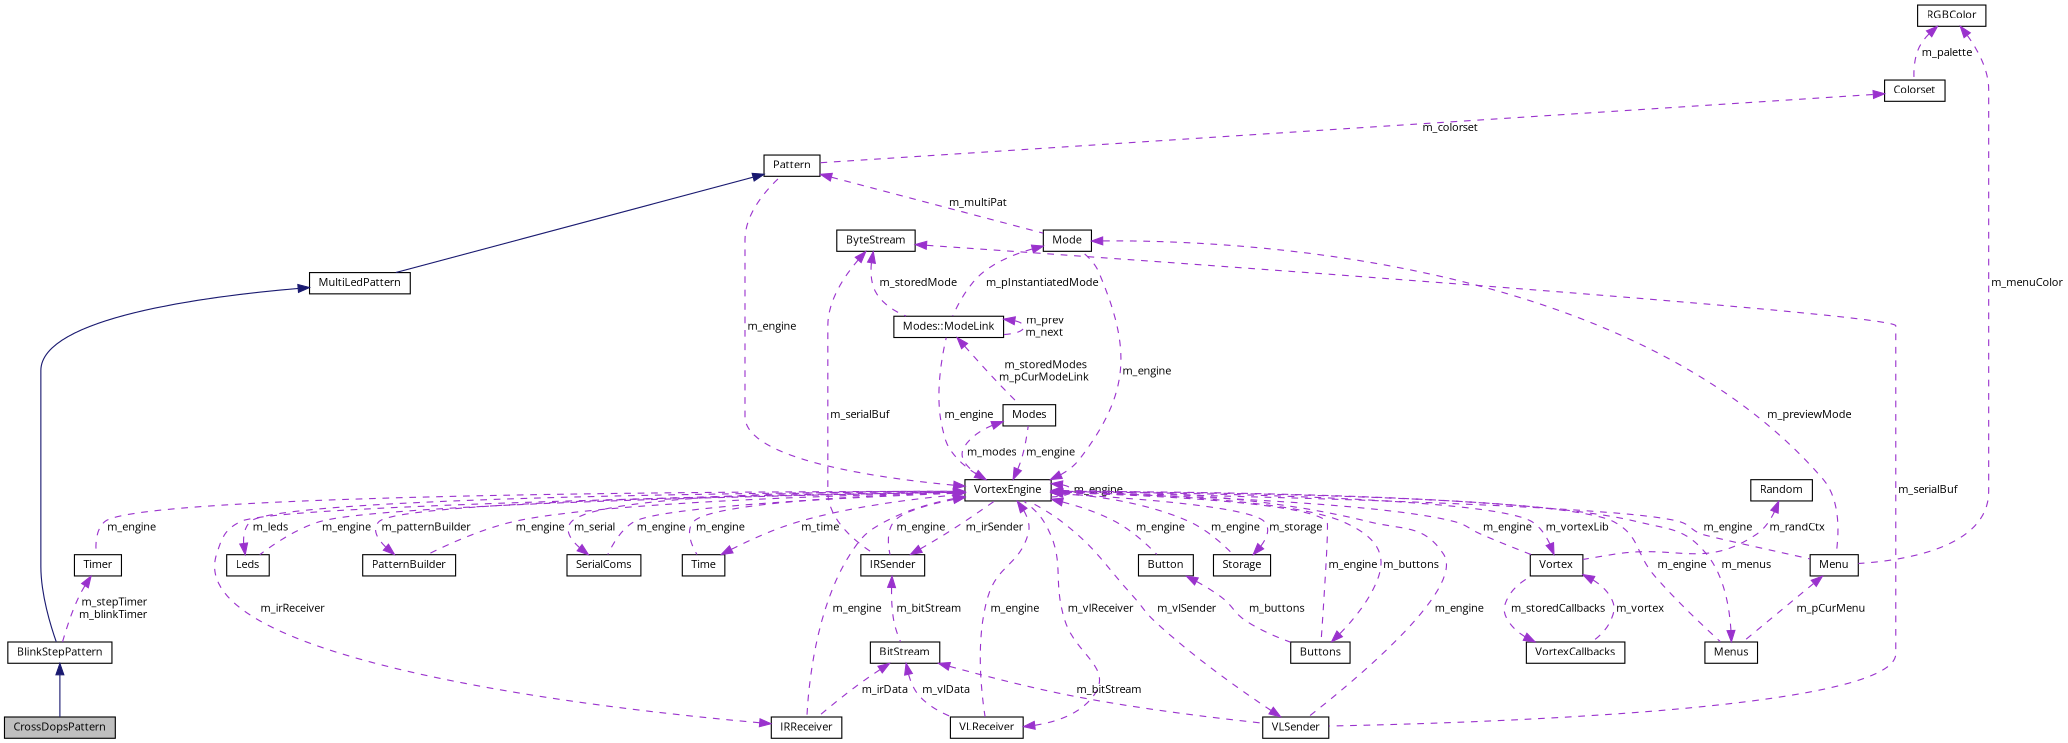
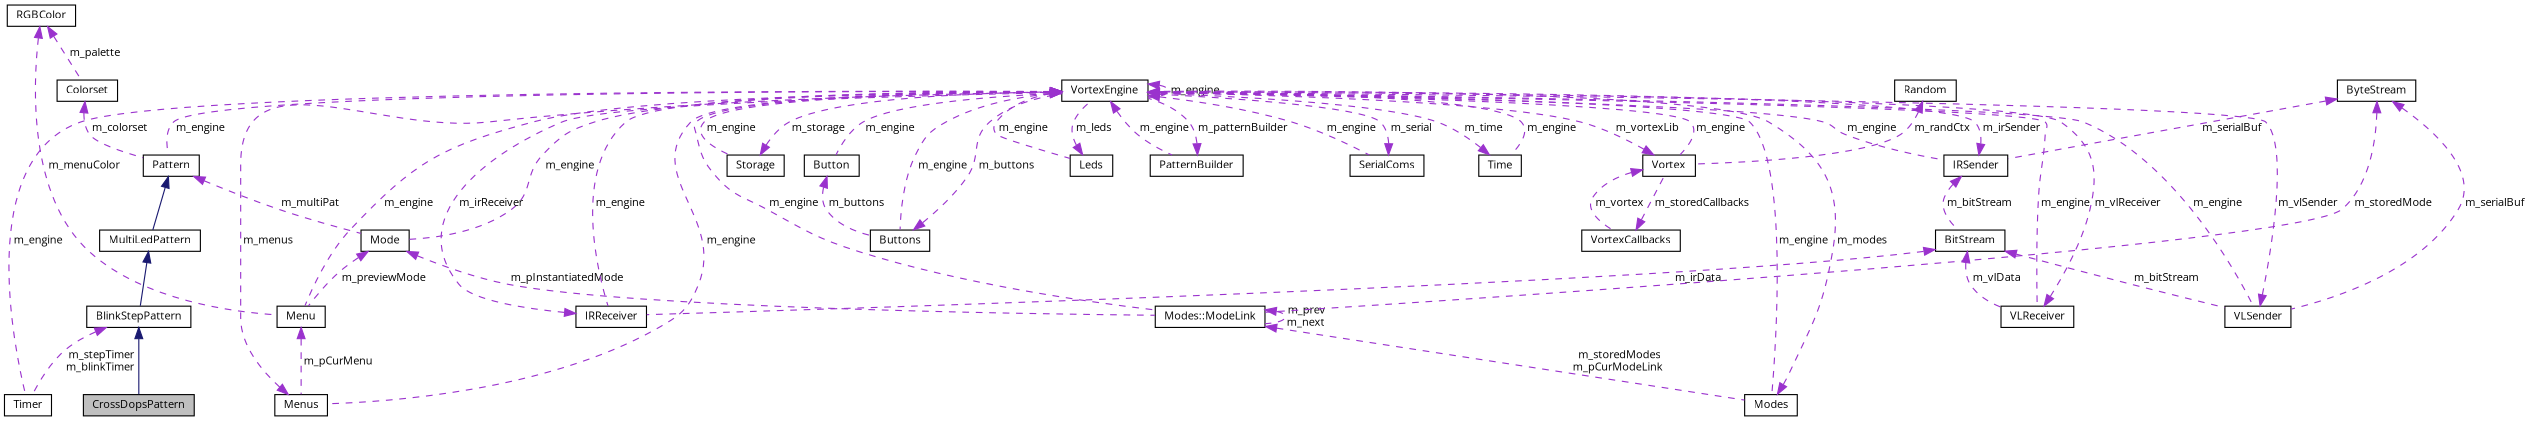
edge "BlinkStepPattern" -> "Timer": reversed
